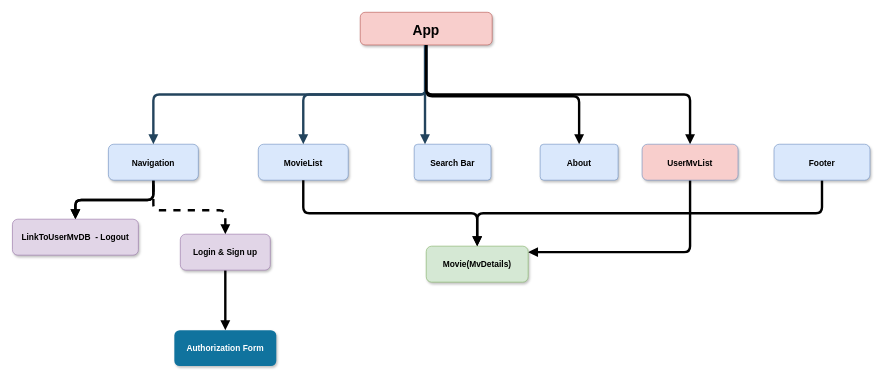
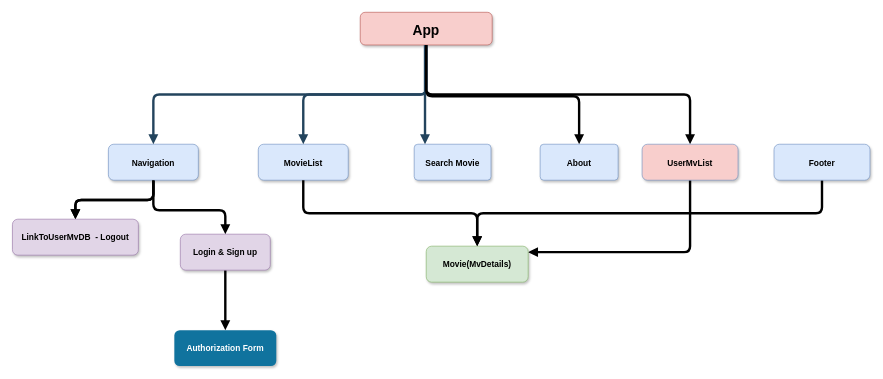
node "Search Bar": label "Search Bar" -> "Search Movie"
edge "Navigation" -> "Login & Sign up": style dashed -> solid
